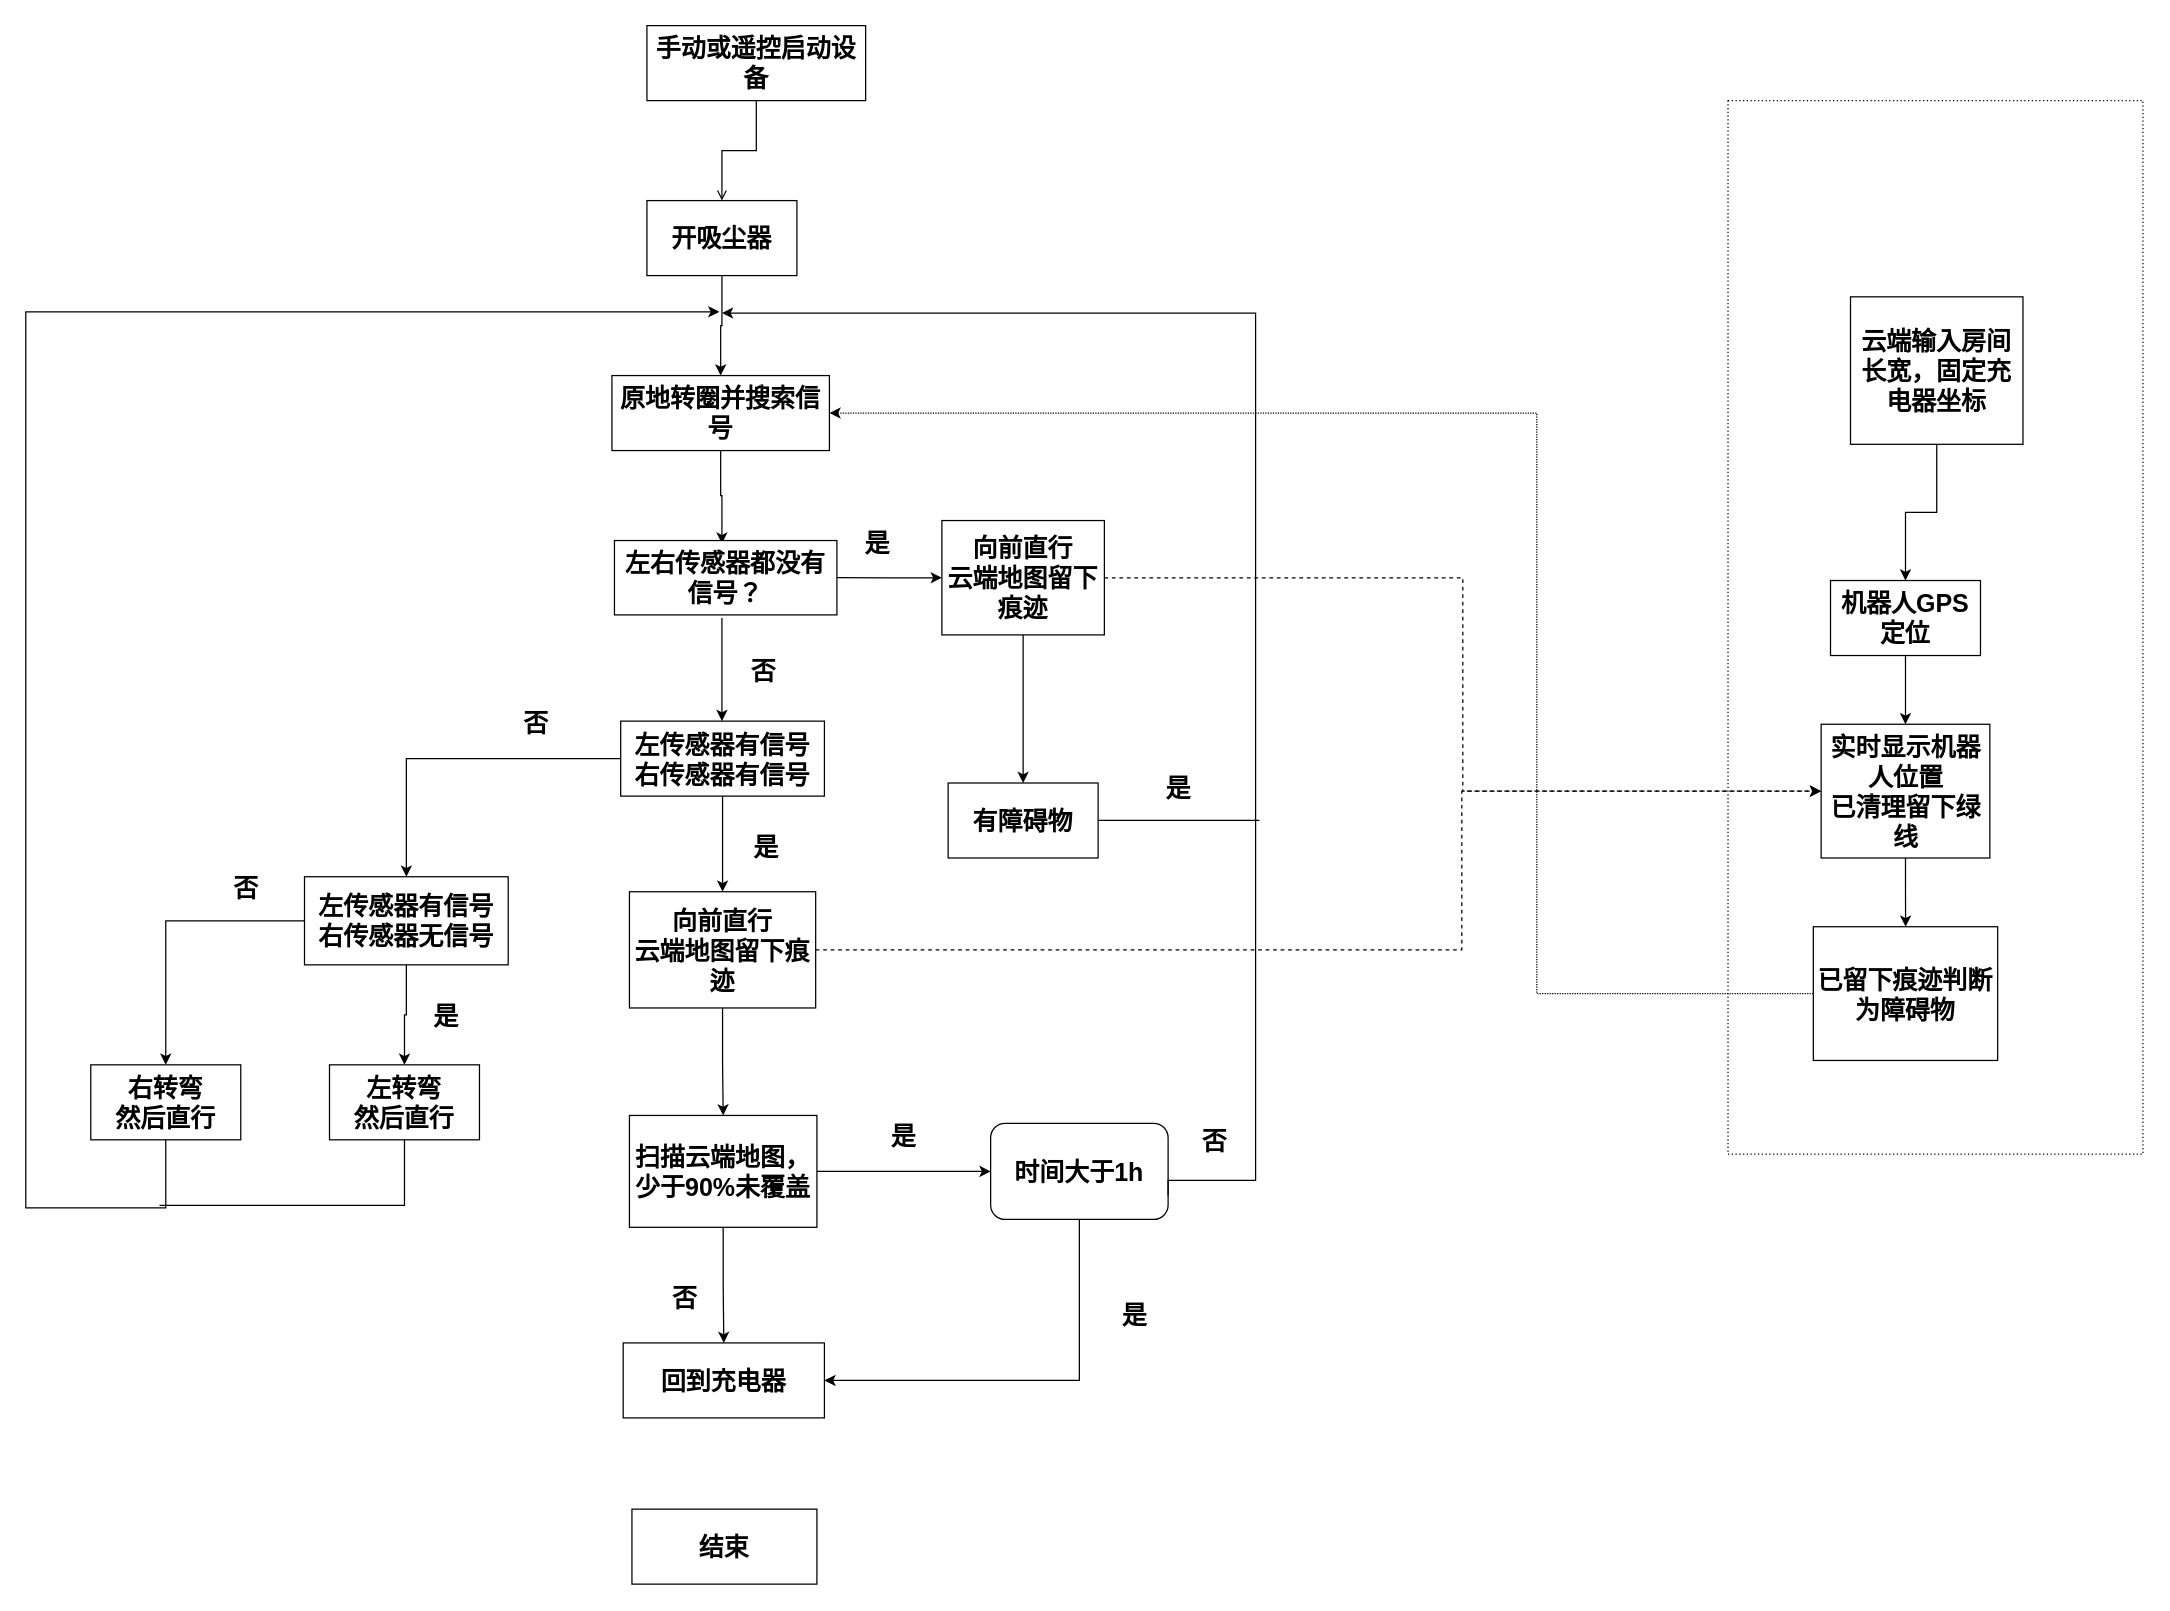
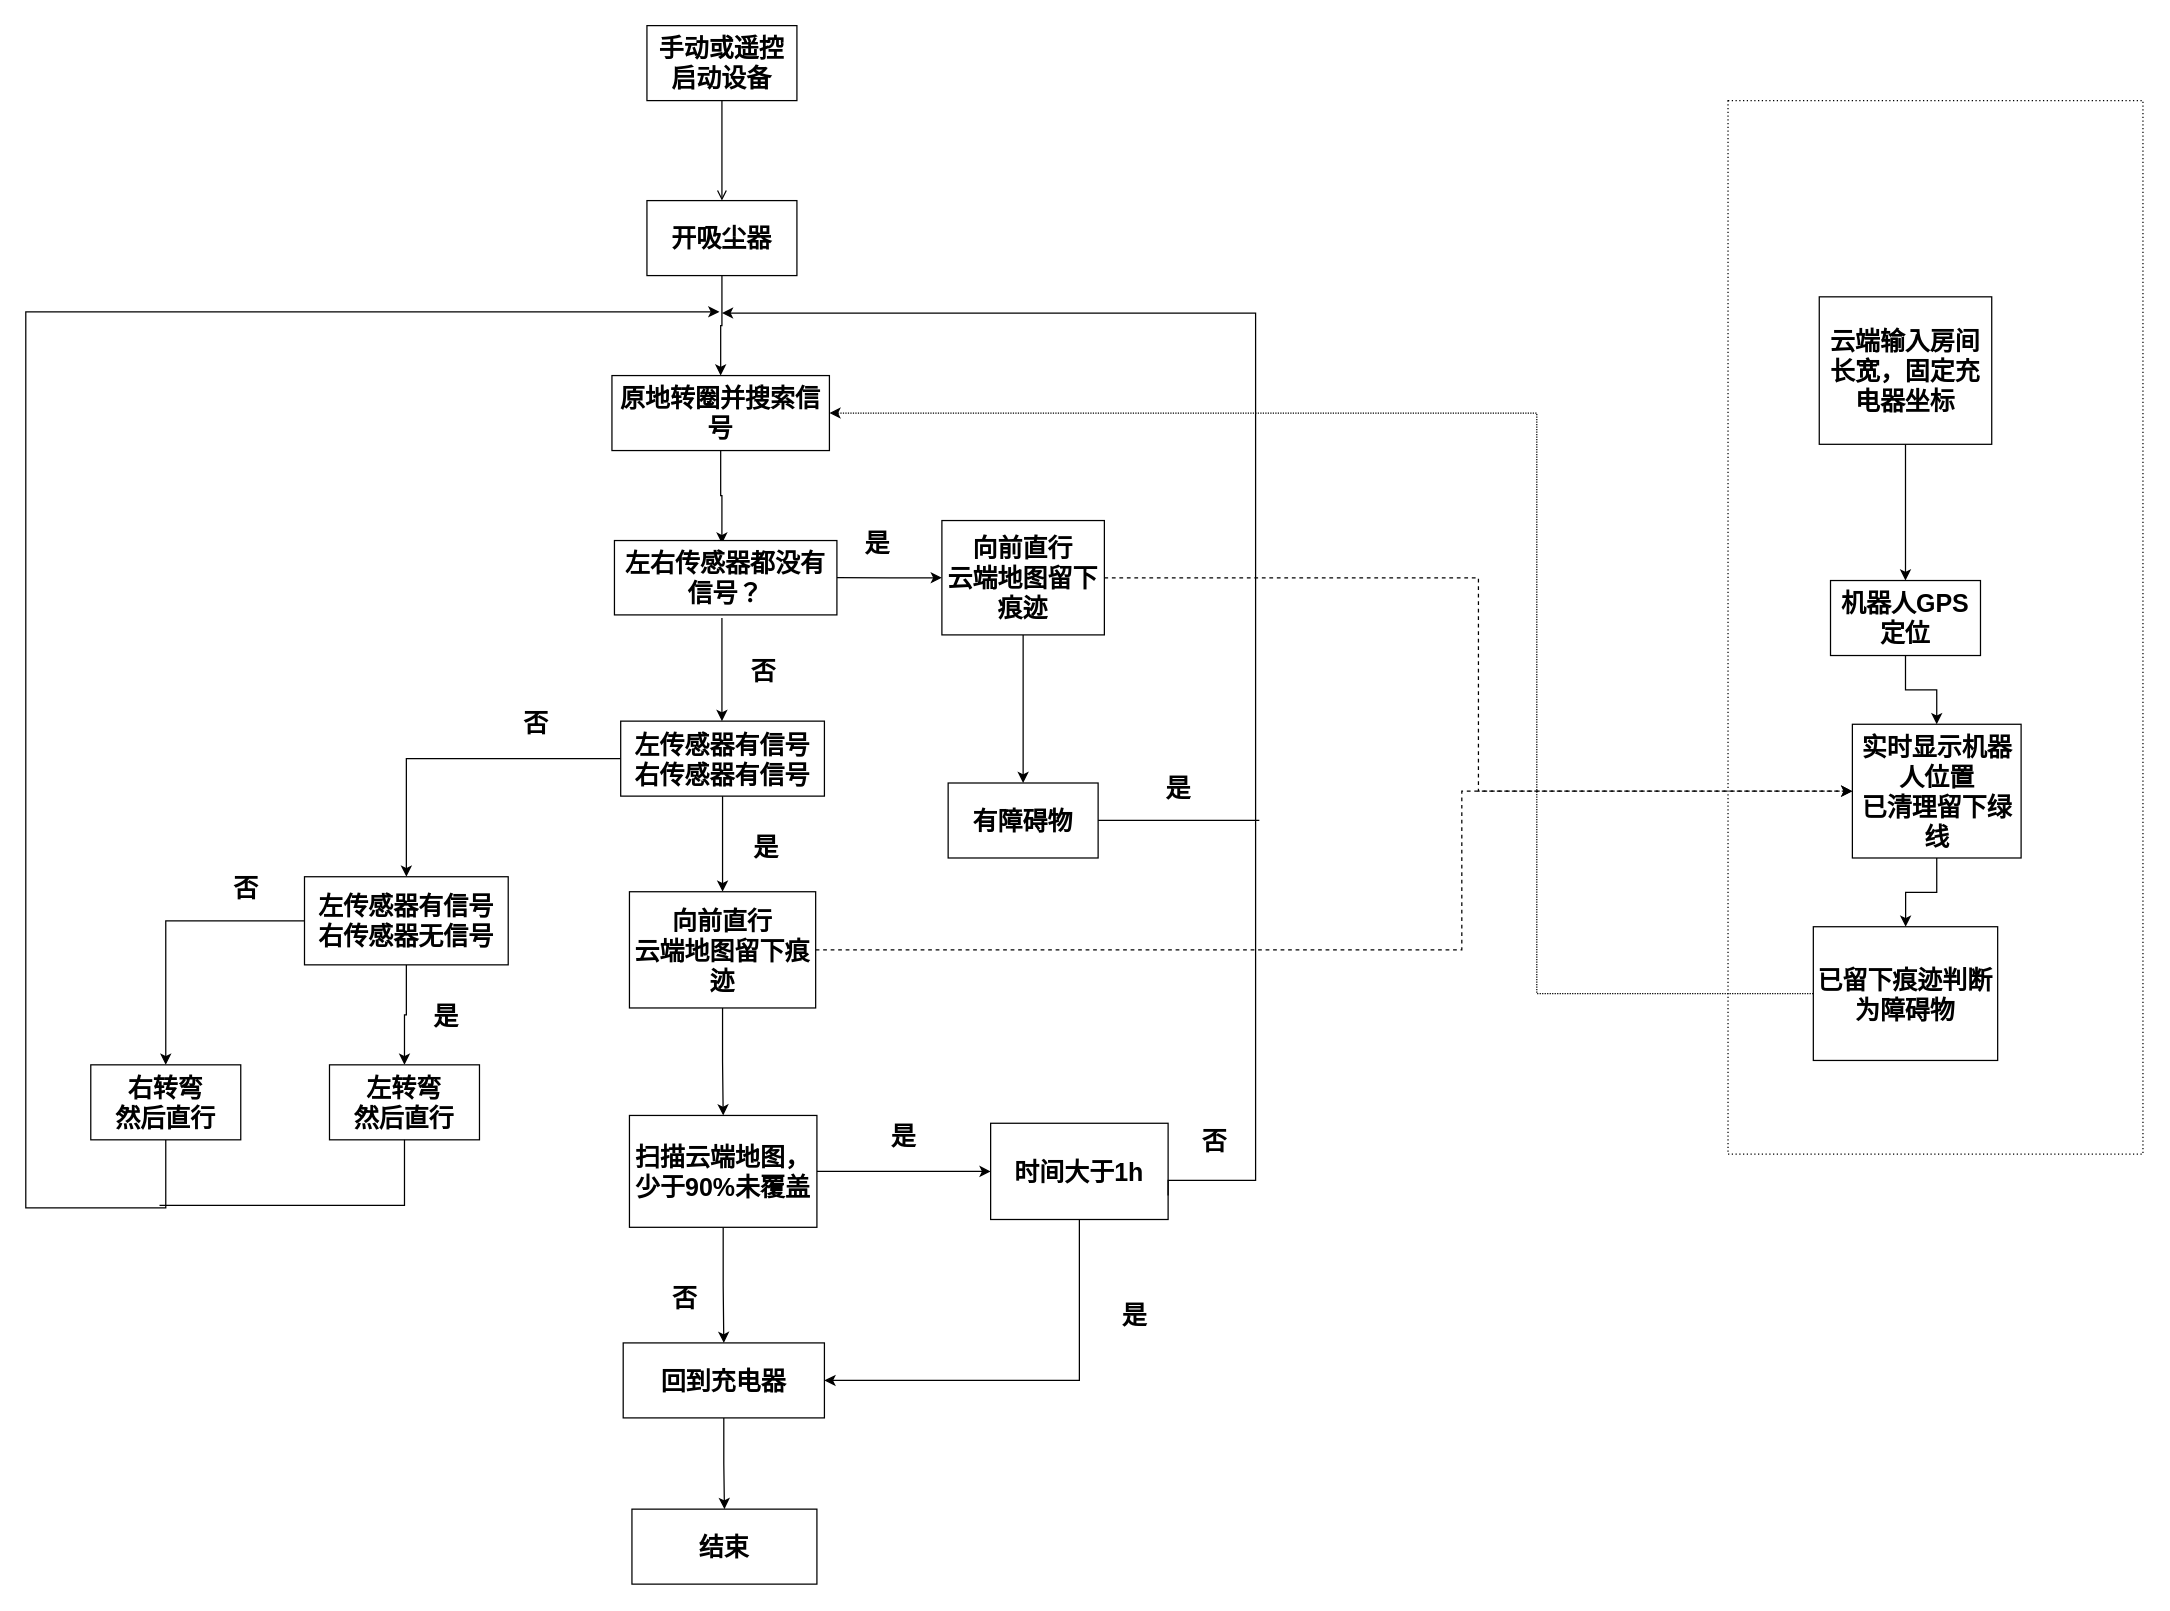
node "手动或遥控启动设备": size 219x75 -> 150x75
node "云端输入房间长宽，固定充电器坐标": moved (1937, 371) -> (1906, 371)
node "实时显示机器人位置 已清理留下绿线": moved (1906, 791) -> (1937, 791)
node "时间大于1h": shape rounded rectangle -> rectangle
edge "回到充电器" -> "结束": added
